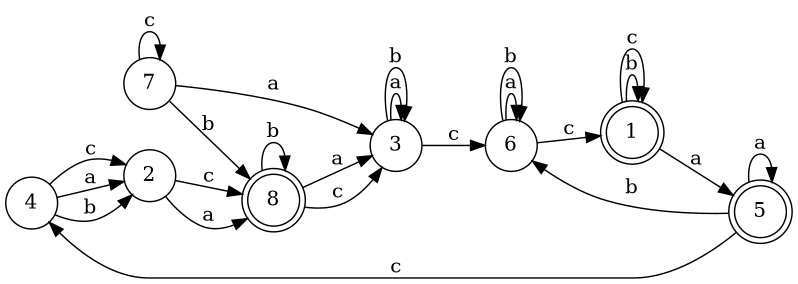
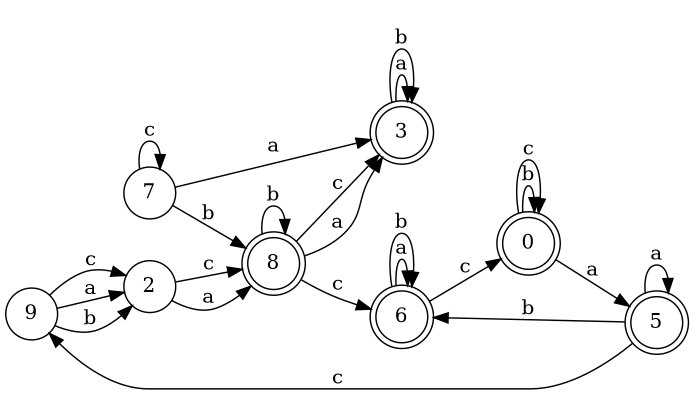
node "1": label "1" -> "0"
node "3": shape circle -> doublecircle
edge "3" -> "6": now "8" -> "6"
node "6": shape circle -> doublecircle
node "4": label "4" -> "9"
